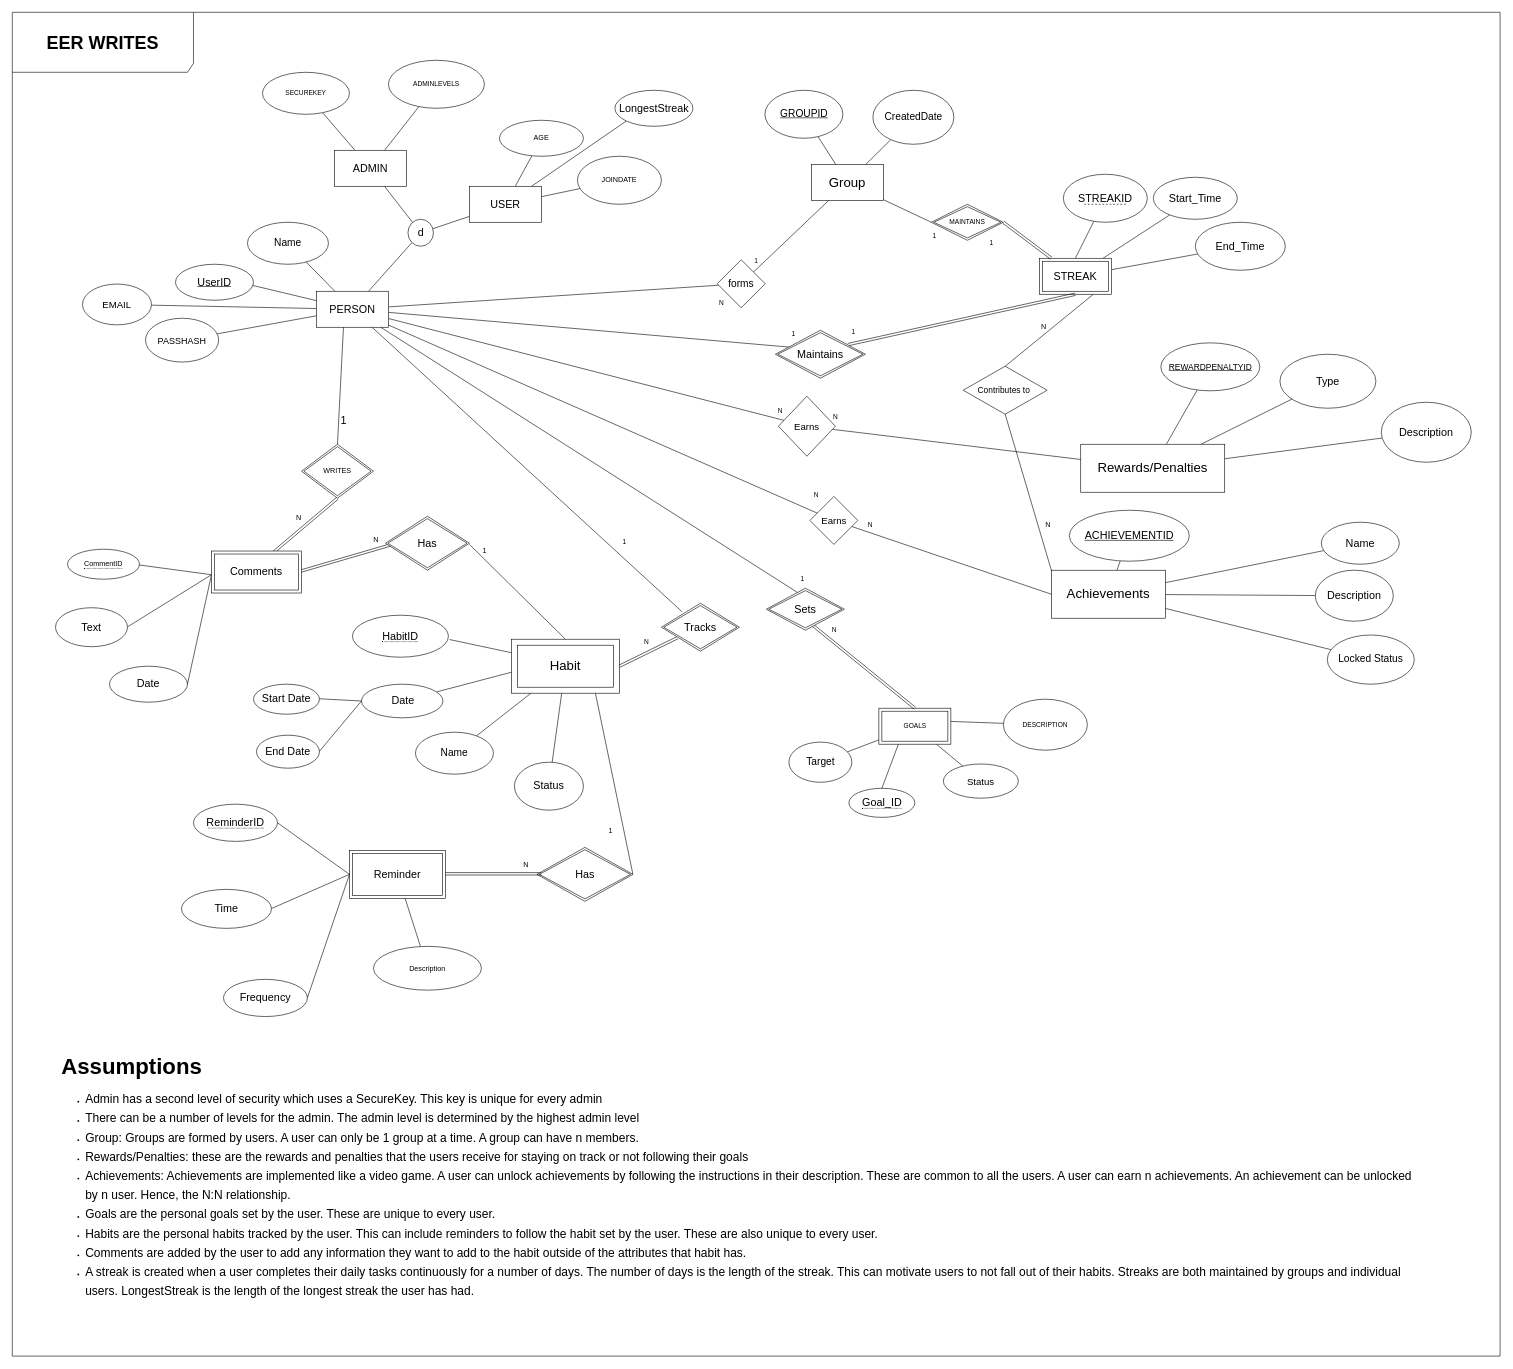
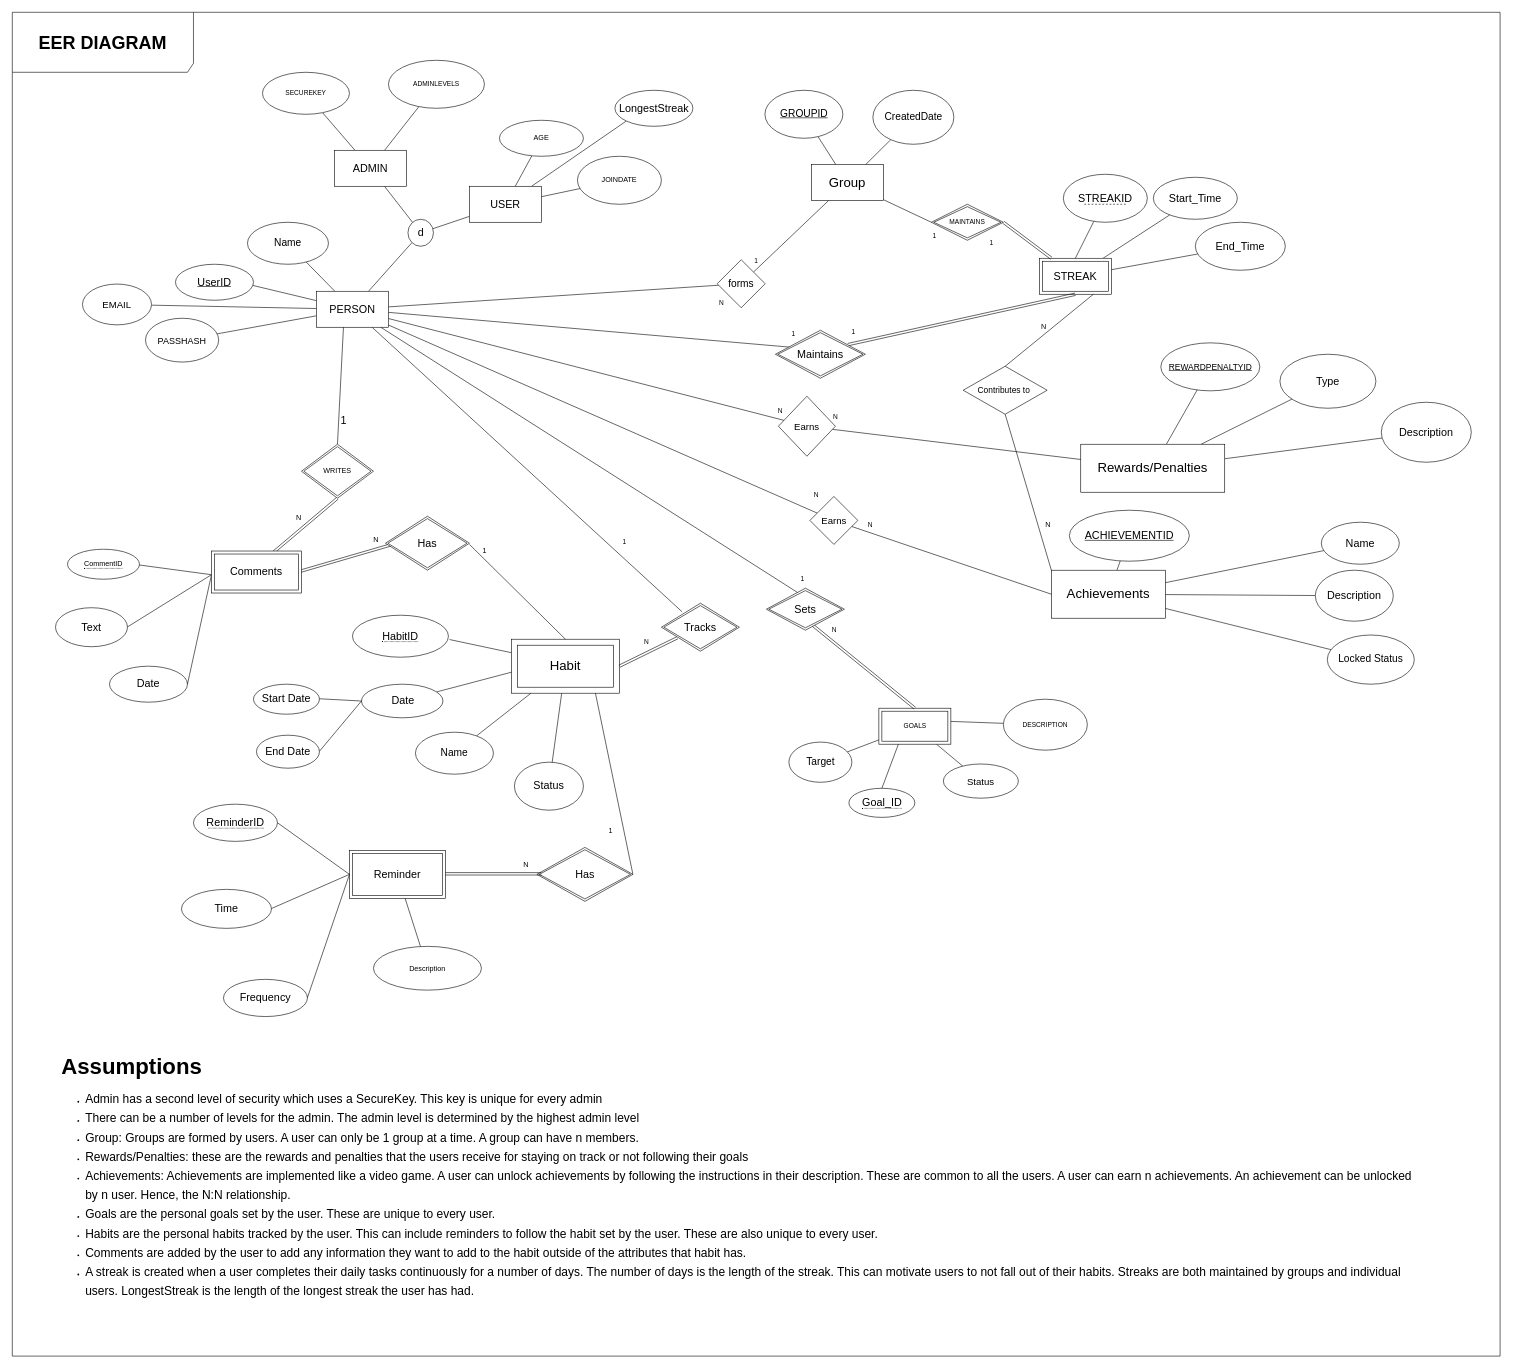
node "EER WRITES": label "EER WRITES" -> "EER DIAGRAM"
